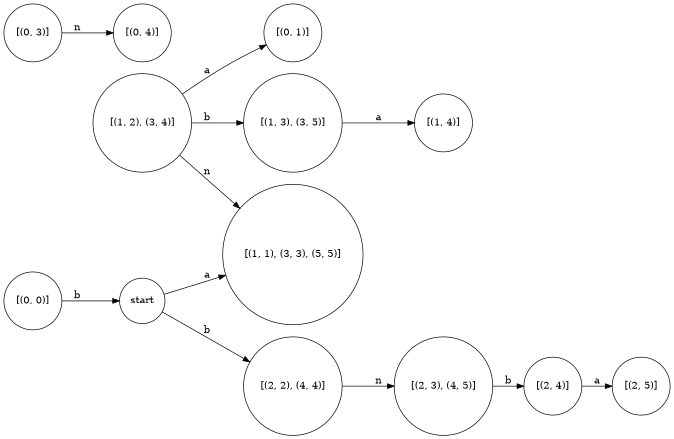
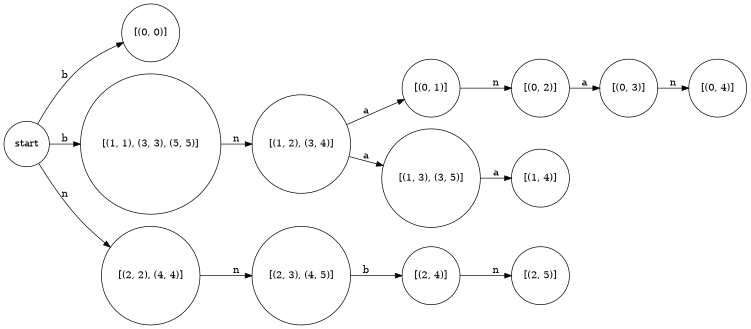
node "[(0, 2)]": added
edge "[(1, 2), (3, 4)]" -> "[(1, 3), (3, 5)]": label "b" -> "a"
edge "[(1, 2), (3, 4)]" -> "[(1, 1), (3, 3), (5, 5)]": reversed
edge "start" -> "[(1, 1), (3, 3), (5, 5)]": label "a" -> "b"
edge "[(0, 0)]" -> "start": reversed
edge "start" -> "[(2, 2), (4, 4)]": label "b" -> "n"
edge "[(2, 4)]" -> "[(2, 5)]": label "a" -> "n"
